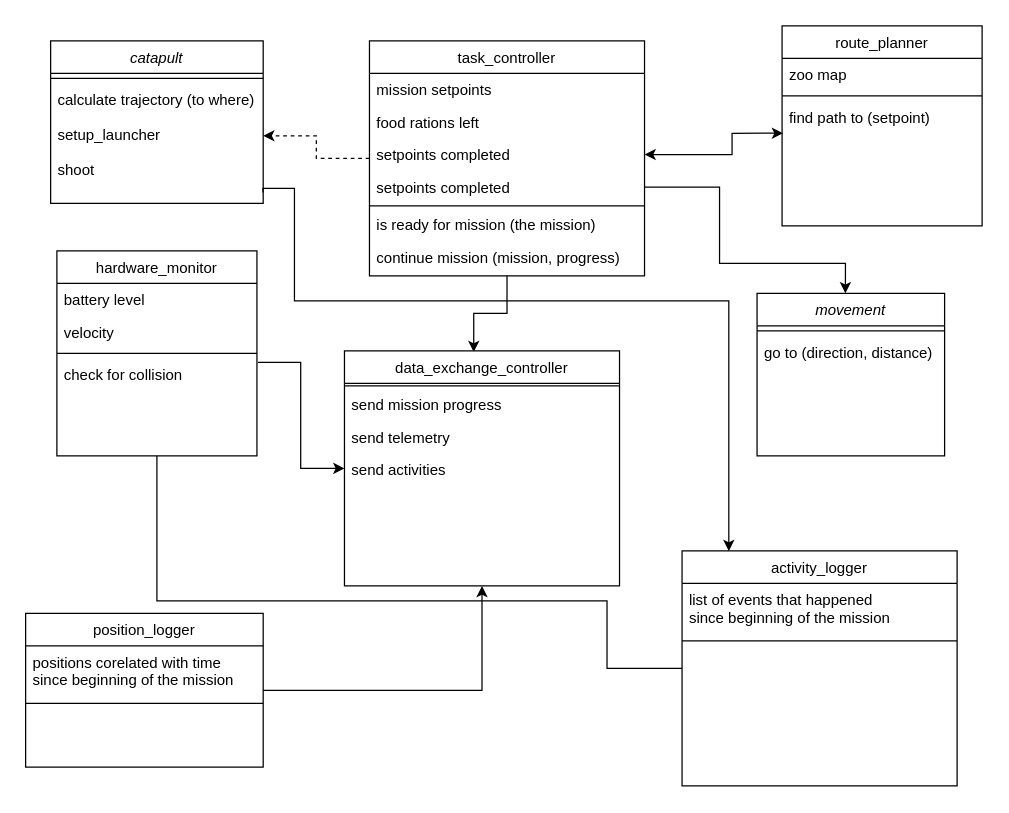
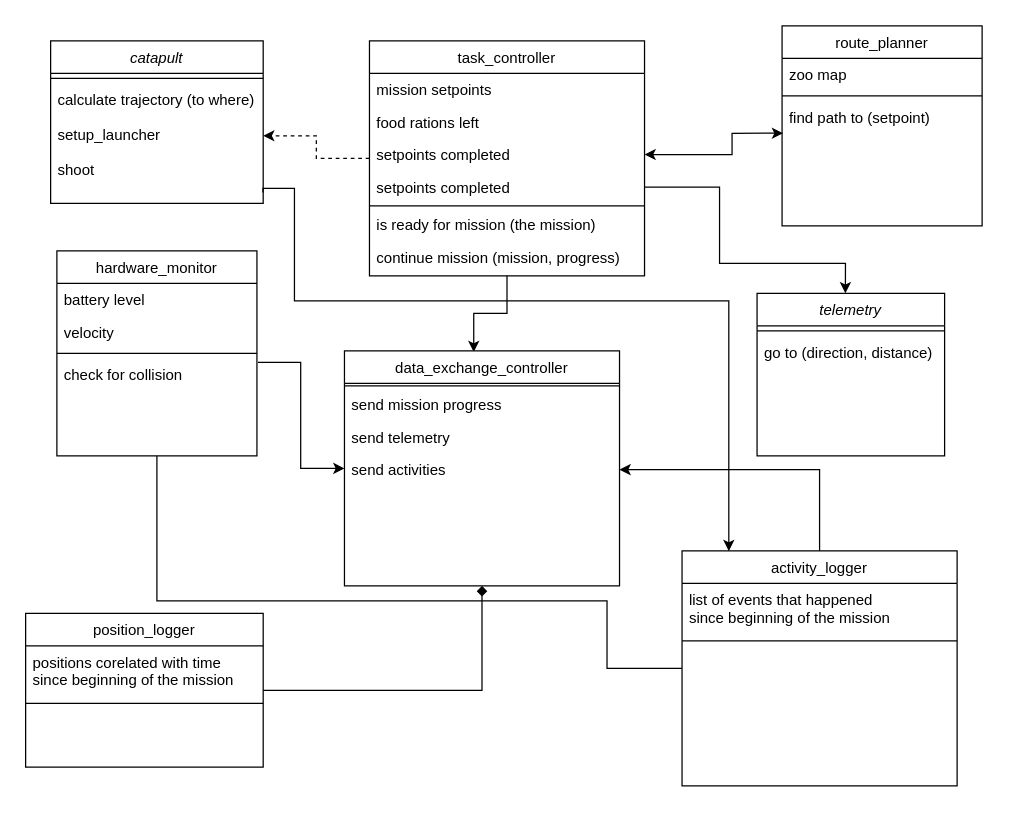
node "movement": label "movement" -> "telemetry"
edge "activity_logger" -> "send activities": added
edge "position_logger" -> "data_exchange_controller": arrowhead classic -> diamond
